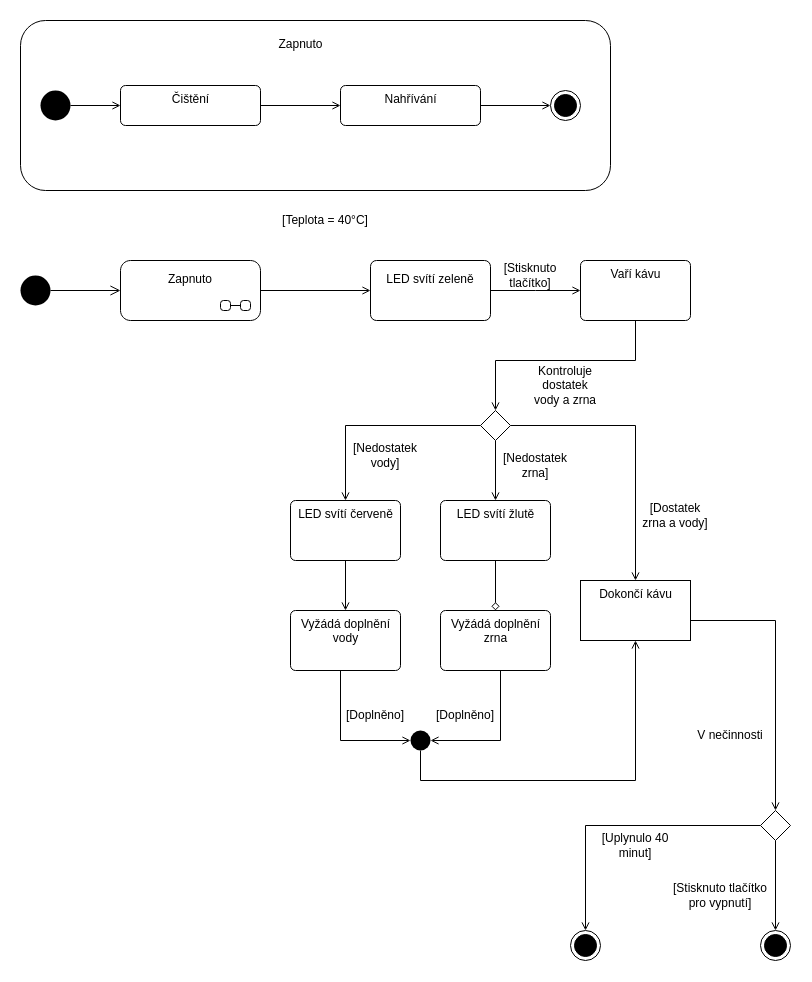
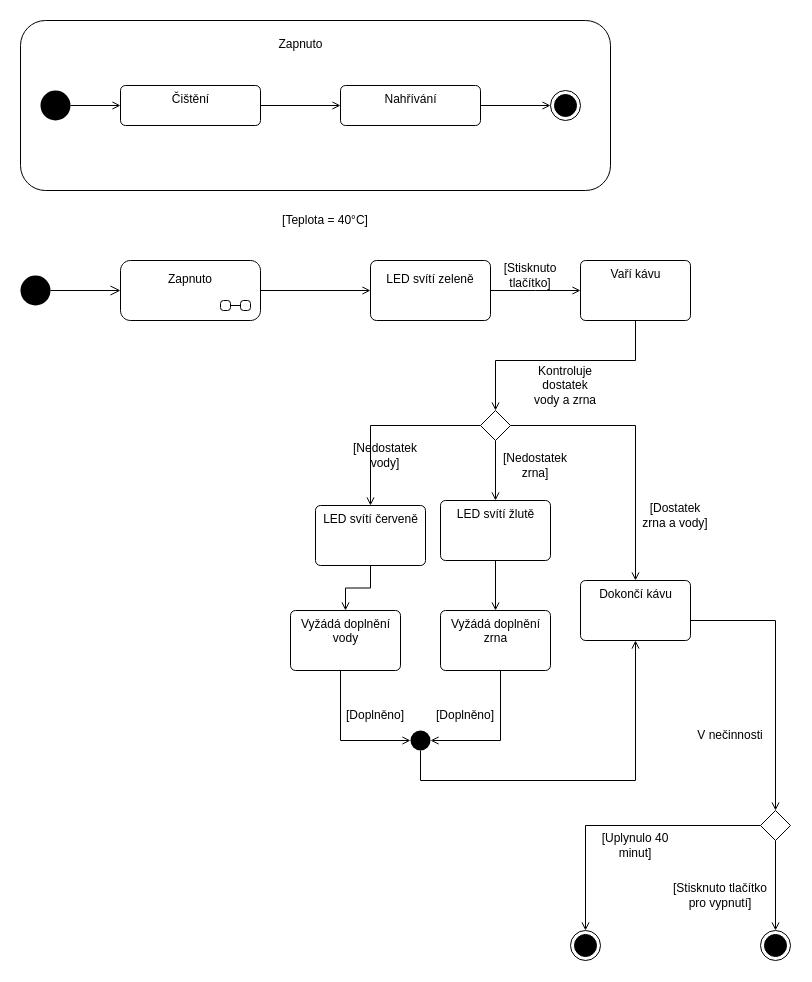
node "LED svítí červeně": moved (346, 531) -> (371, 536)
edge "LED svítí žlutě" -> "Vyžádá doplnění zrna": arrowhead diamond -> open
node "Dokončí kávu": shape rectangle -> rounded rectangle
